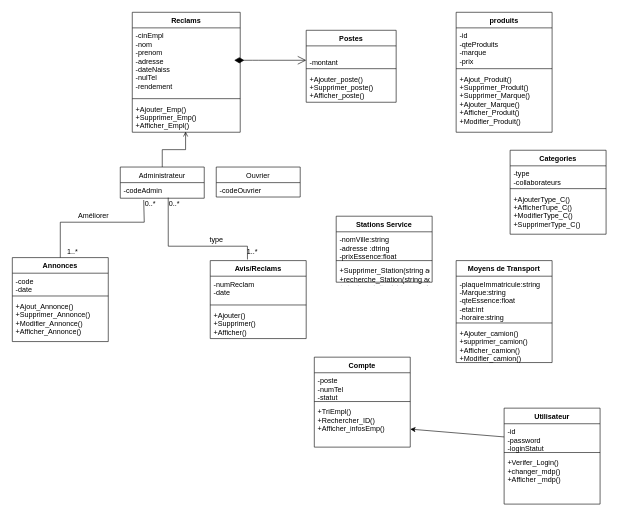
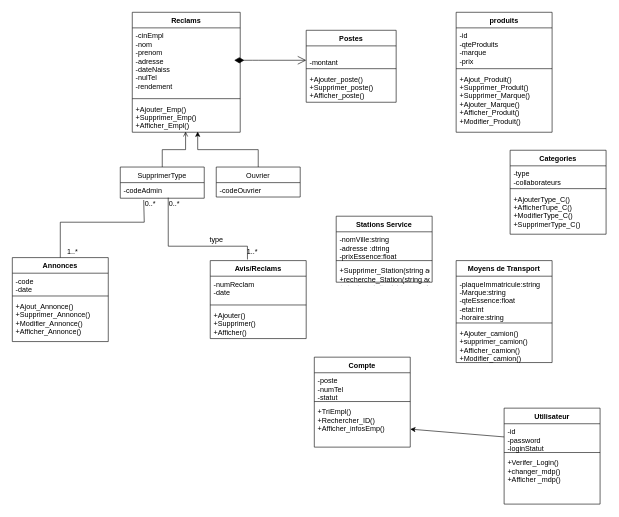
edge "Ouvrier" -> "+Ajouter_Emp() +Supprimer_Emp() +Afficher_Empl()": added
node "Administrateur": label "Administrateur" -> "SupprimerType"
node "Améliorer": removed
